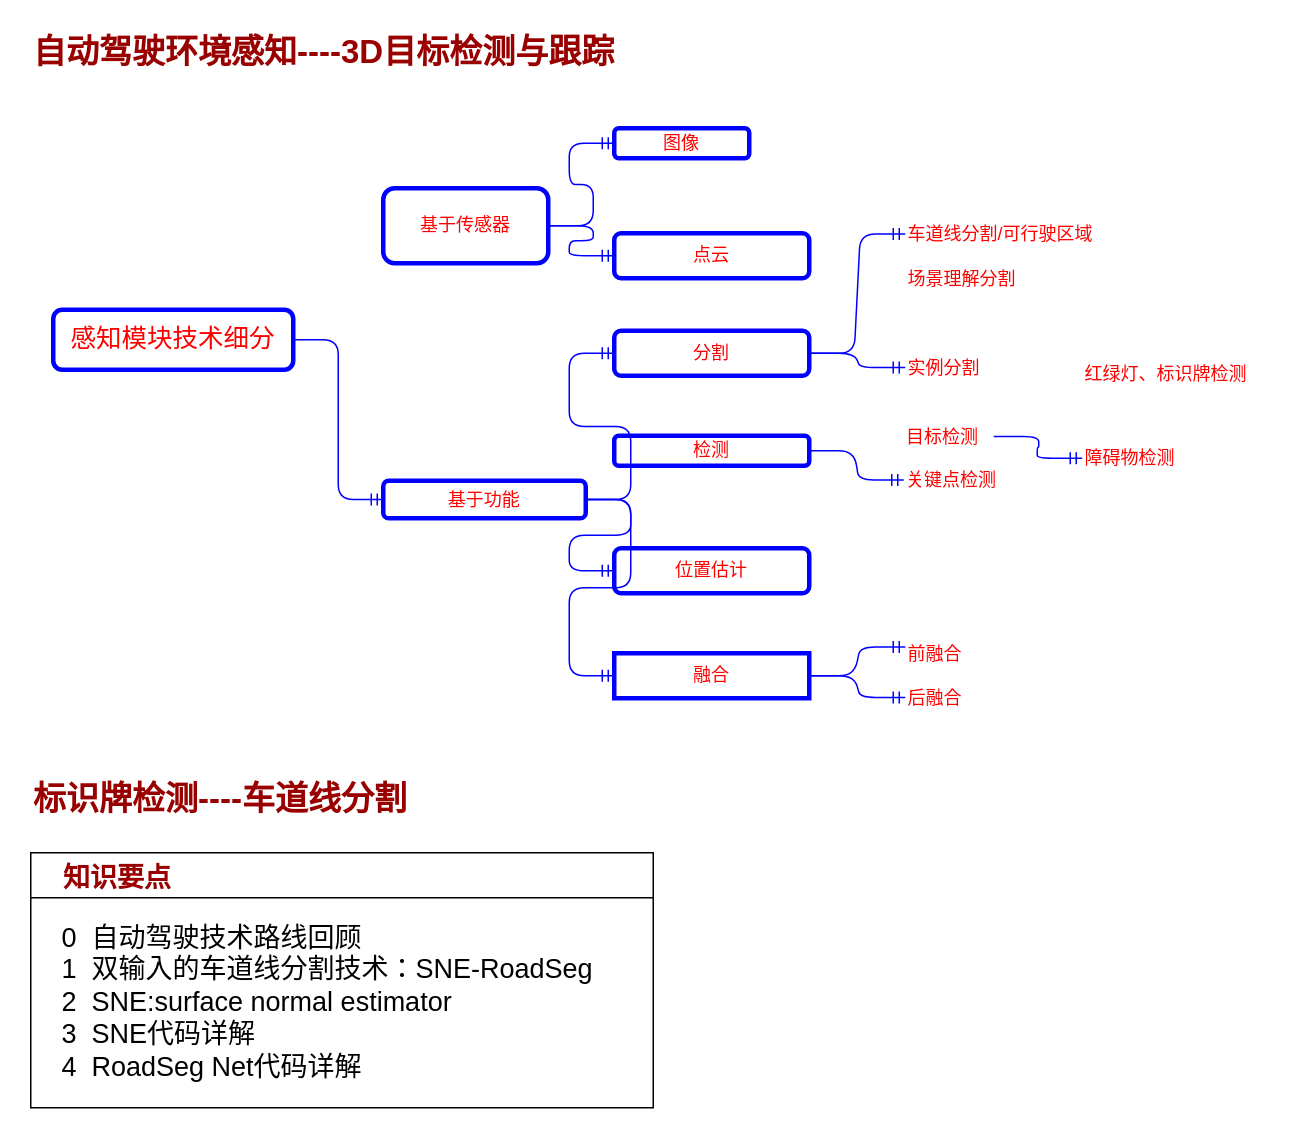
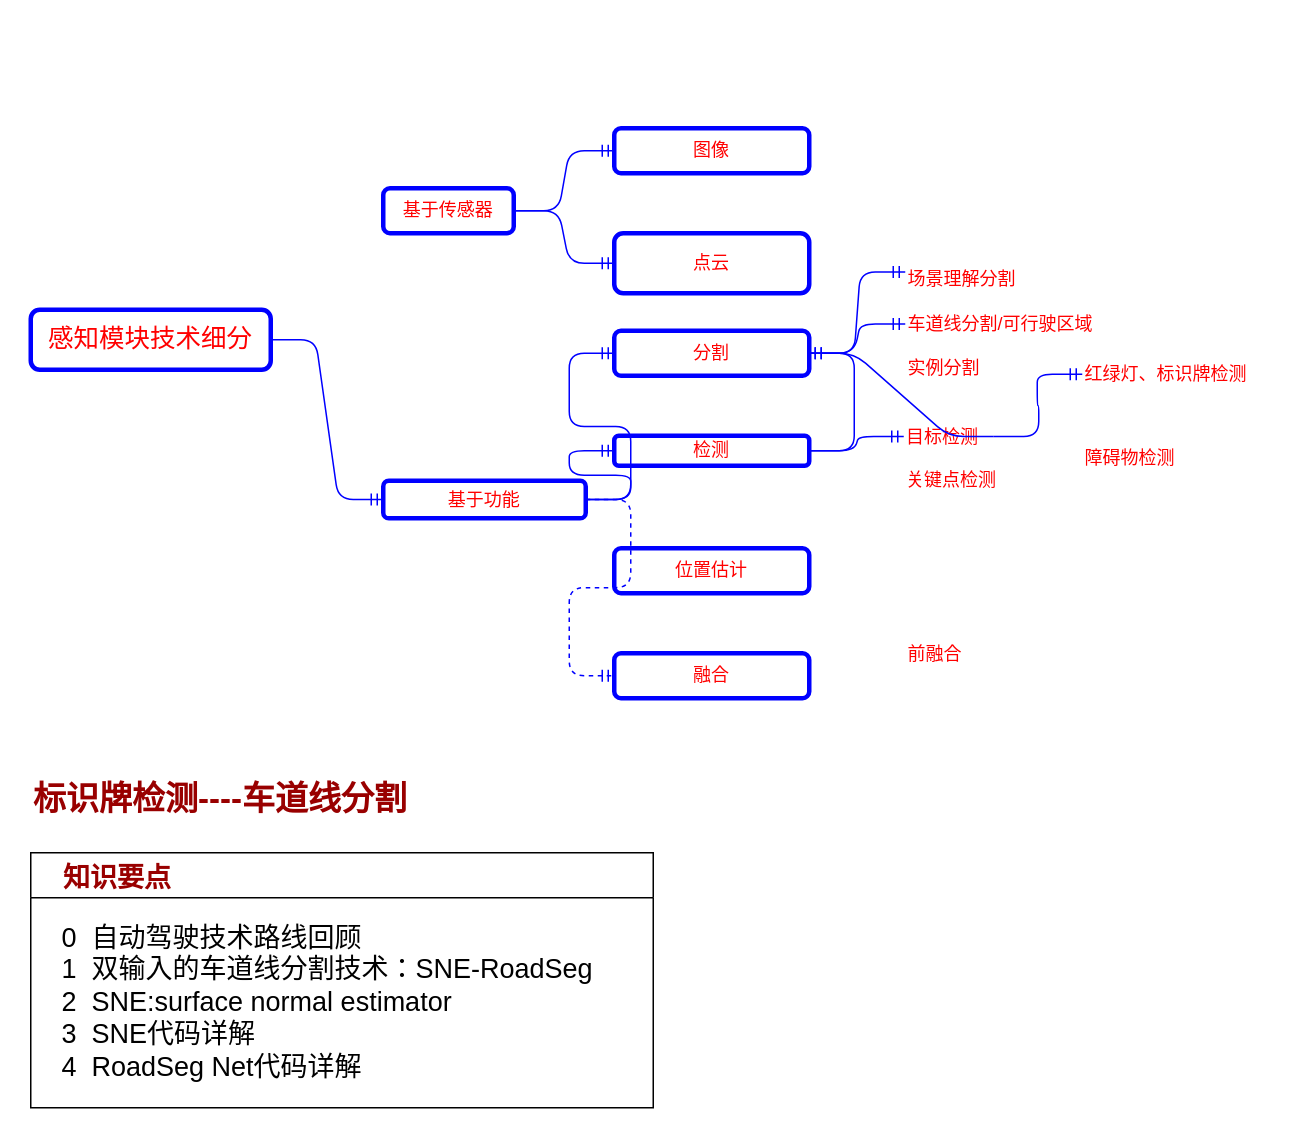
node "自动驾驶环境感知----3D目标检测与跟踪": removed
node "图像": size 135x30 -> 195x45
node "基于传感器": size 165x75 -> 131x45
node "车道线分割/可行驶区域": moved (1004, 234) -> (1004, 324)
node "点云": size 195x45 -> 195x60
edge "分割" -> "场景理解分割": added
node "感知模块技术细分": moved (173, 340) -> (151, 340)
edge "分割" -> "实例分割": removed
edge "目标检测" -> "红绿灯、标识牌检测": added
edge "检测" -> "目标检测": added
edge "目标检测" -> "障碍物检测": now "目标检测" -> "分割"
edge "基于功能" -> "检测": added
edge "检测" -> "关键点检测": now "检测" -> "分割"
edge "基于功能" -> "位置估计": removed
edge "基于功能" -> "融合": style solid -> dashed
edge "融合" -> "前融合": removed
node "融合": shape rectangle -> rounded rectangle
edge "融合" -> "后融合": removed
node "后融合": removed
